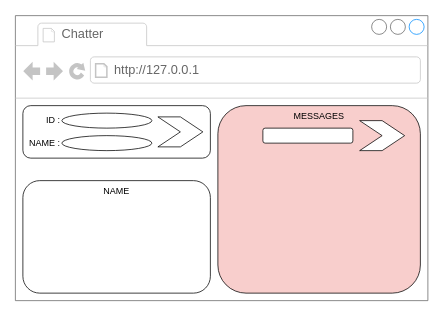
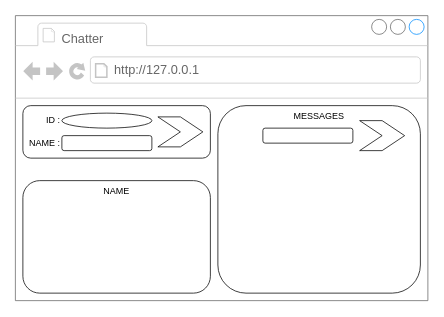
node "Chatter": size 83x20 -> 83x30
node "NAME :": shape ellipse -> rounded rectangle
node "MESSAGES": fillcolor #f8cecc -> #ffffff
